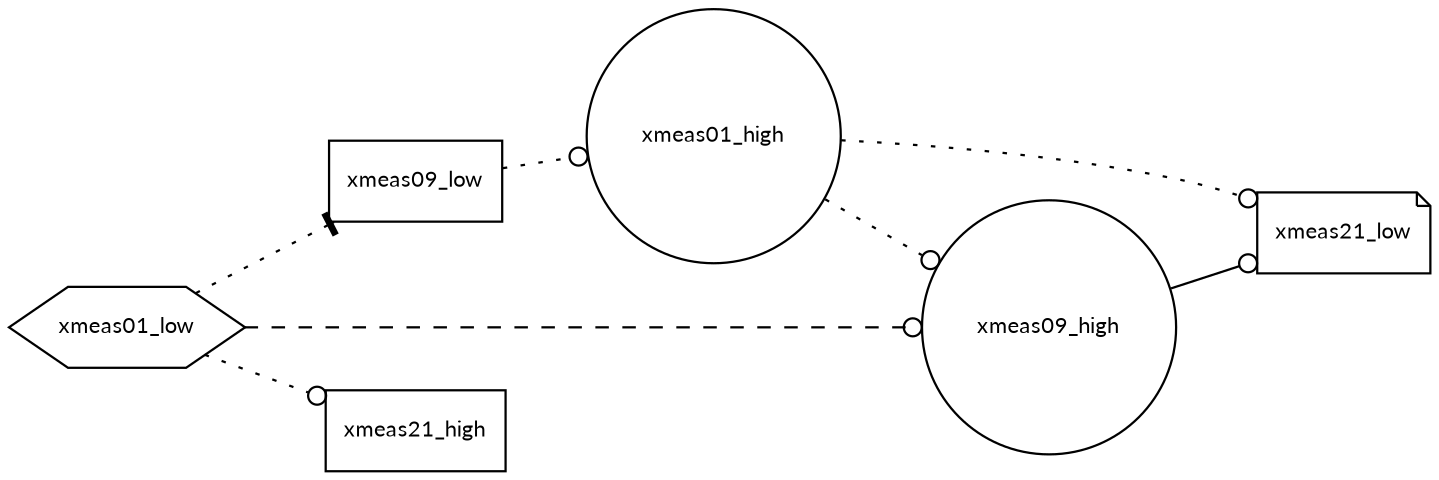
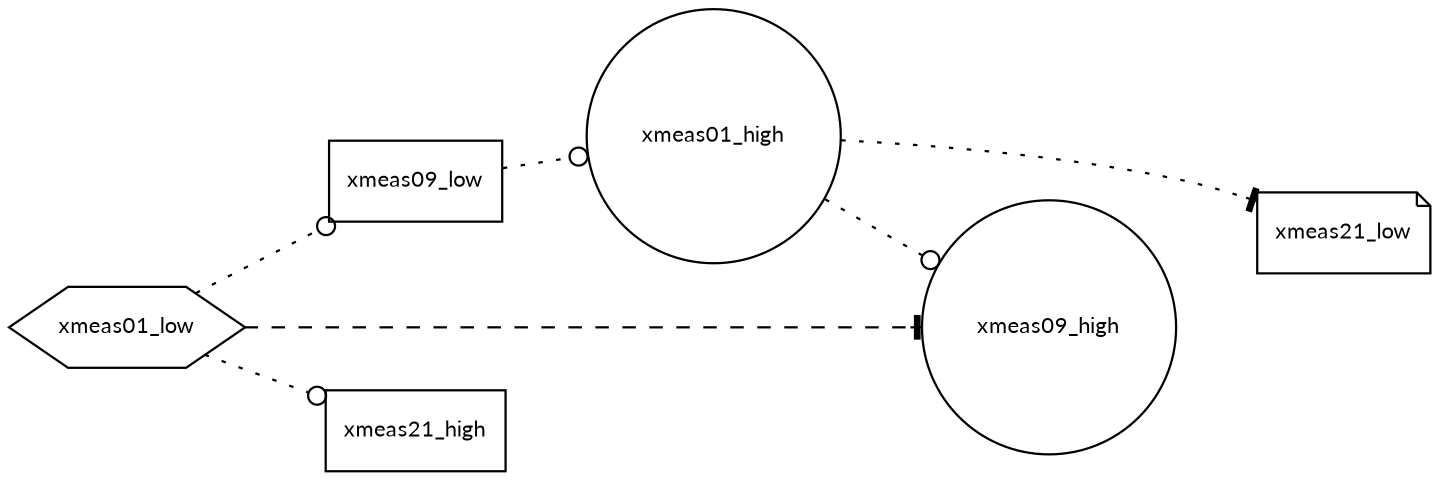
edge "xmeas01_high" -> "xmeas21_low": arrowhead odot -> tee
edge "xmeas01_low" -> "xmeas09_low": arrowhead tee -> odot
edge "xmeas09_high" -> "xmeas21_low": removed
edge "xmeas01_low" -> "xmeas09_high": arrowhead odot -> tee
